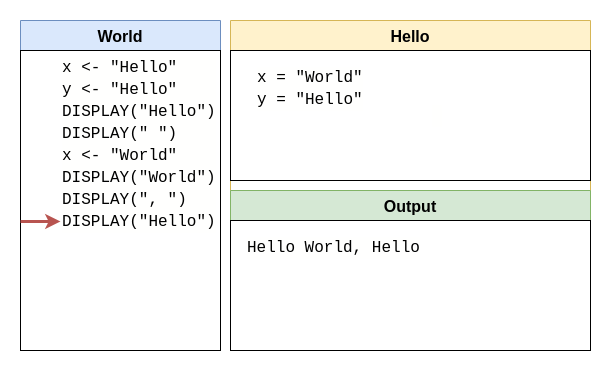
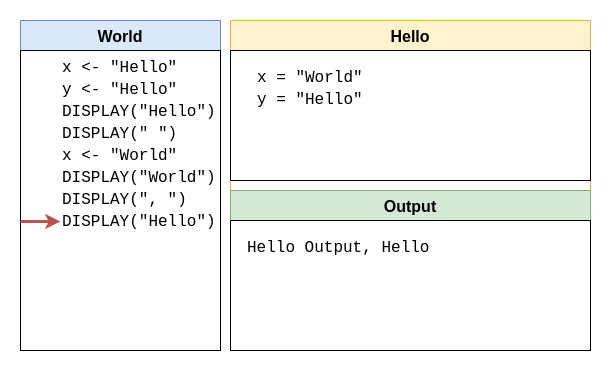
node "Hello World, Hello": label "Hello World, Hello" -> "Hello Output, Hello"
